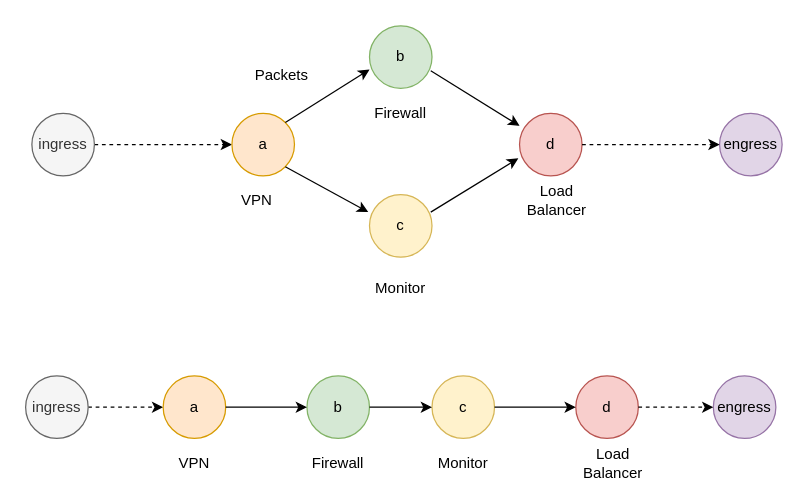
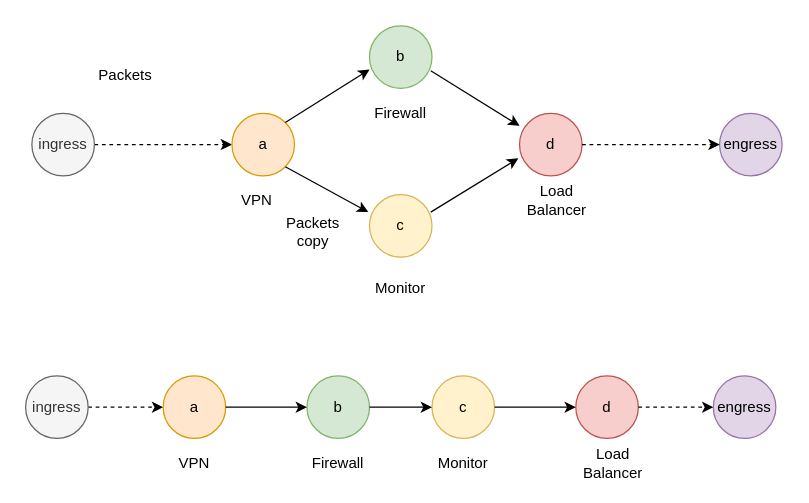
node "Packets": moved (282, 76) -> (126, 76)
node "Packets copy": added
